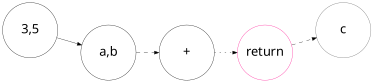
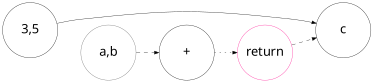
node "c": color gray40 -> black
edge "3,5" -> "a,b": now "3,5" -> "c"
node "a,b": color black -> gray40
